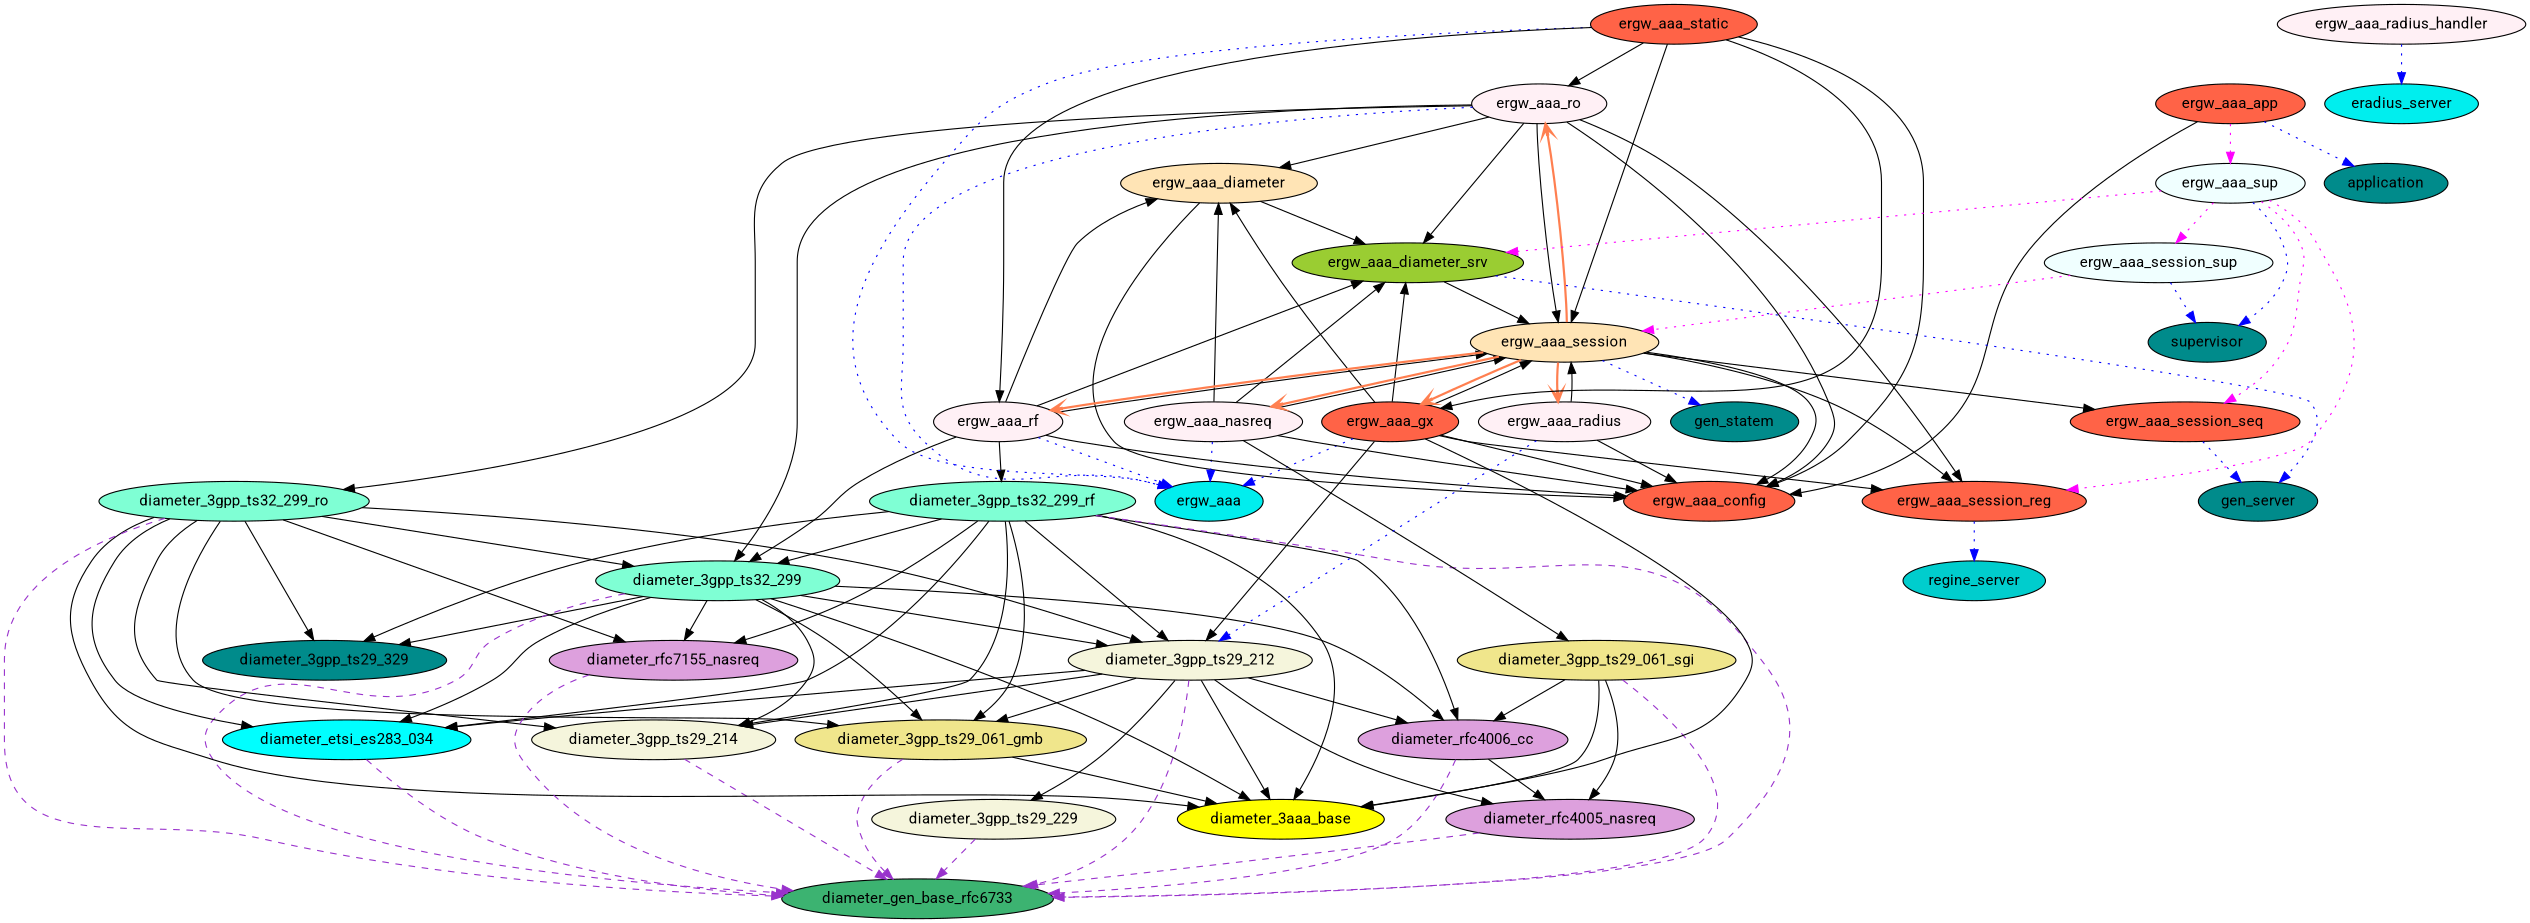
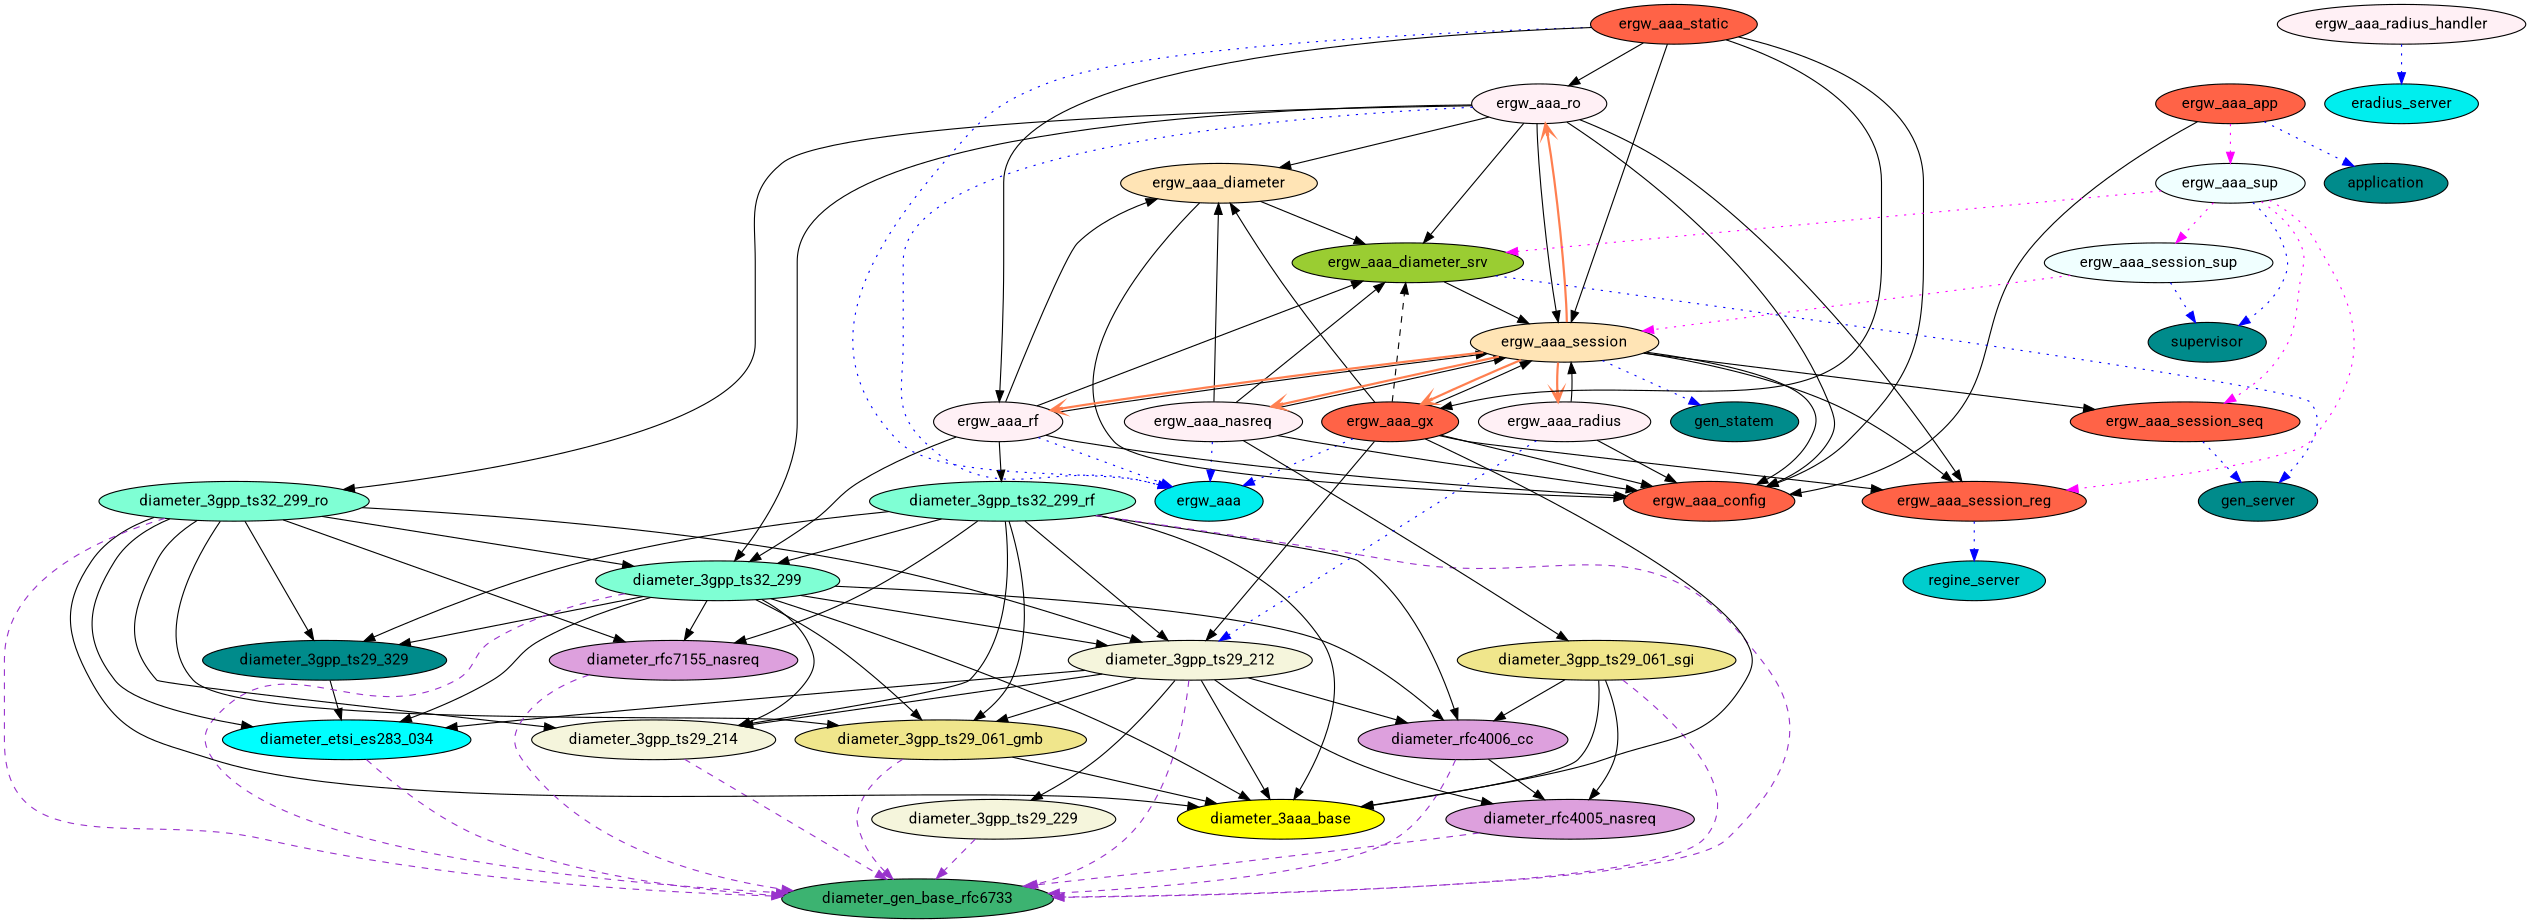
edge "ergw_aaa_gx" -> "ergw_aaa_diameter_srv": style solid -> dashed
edge "diameter_3gpp_ts32_299_rf" -> "diameter_etsi_es283_034": now "diameter_3gpp_ts29_329" -> "diameter_etsi_es283_034"
